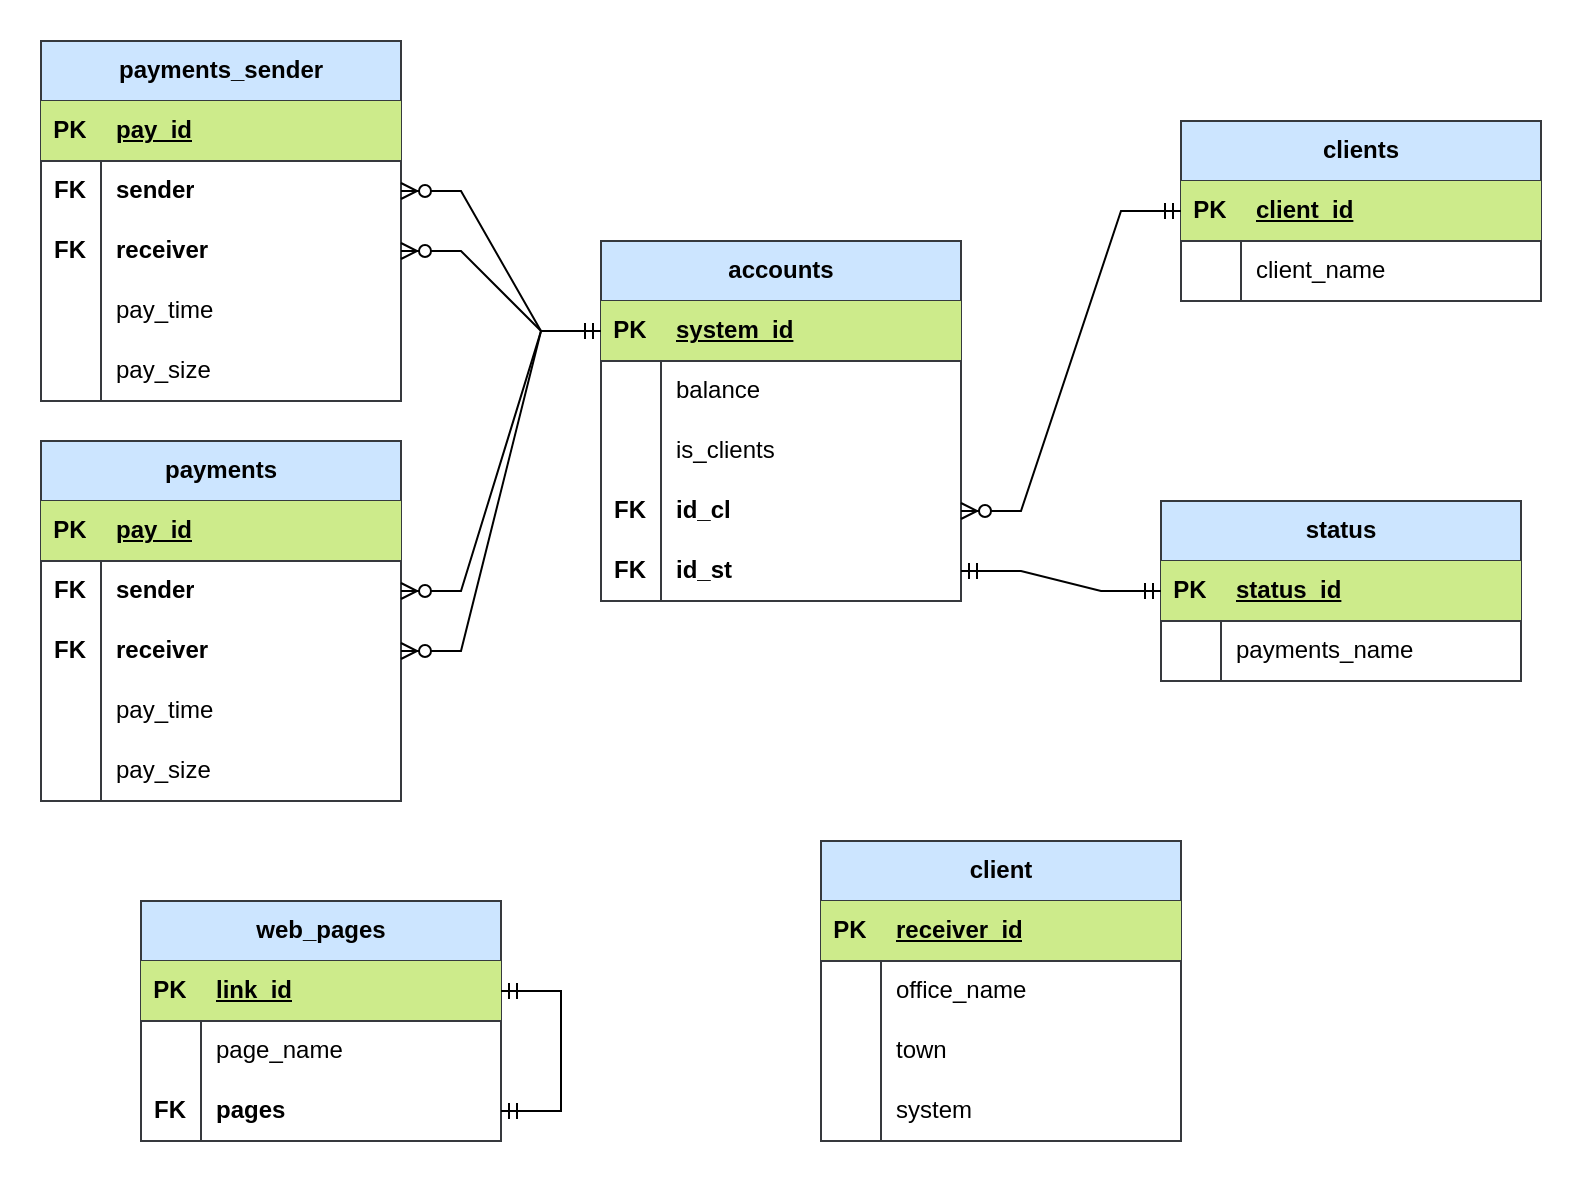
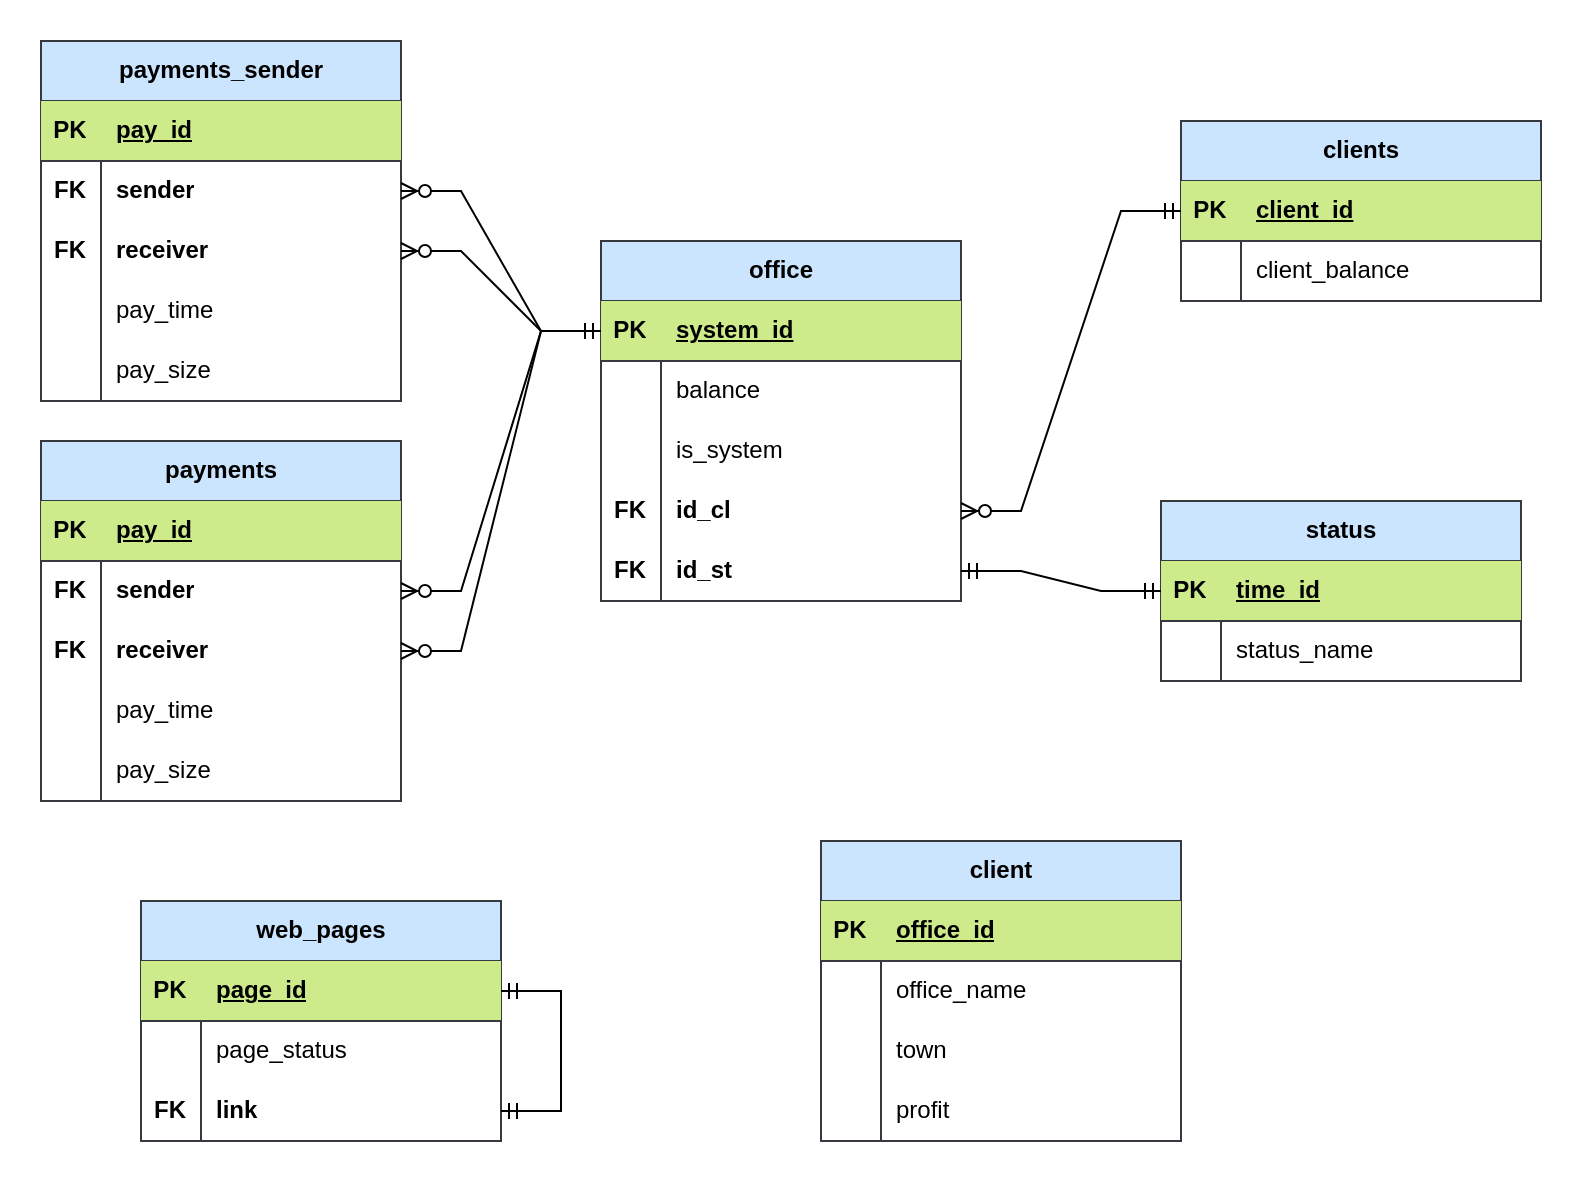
node "accounts": label "accounts" -> "office"
node "client_name": label "client_name" -> "client_balance"
node "is_clients": label "is_clients" -> "is_system"
node "status_id": label "status_id" -> "time_id"
node "payments_name": label "payments_name" -> "status_name"
node "receiver_id": label "receiver_id" -> "office_id"
node "link_id": label "link_id" -> "page_id"
node "page_name": label "page_name" -> "page_status"
node "pages": label "pages" -> "link"
node "system": label "system" -> "profit"
